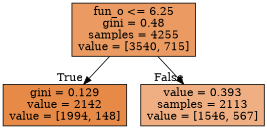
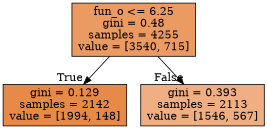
node "gini = 0.129 value = 2142 value = [1994, 148]": label "gini = 0.129 value = 2142 value = [1994, 148]" -> "gini = 0.129 samples = 2142 value = [1994, 148]"
node "value = 0.393 samples = 2113 value = [1546, 567]": label "value = 0.393 samples = 2113 value = [1546, 567]" -> "gini = 0.393 samples = 2113 value = [1546, 567]"
